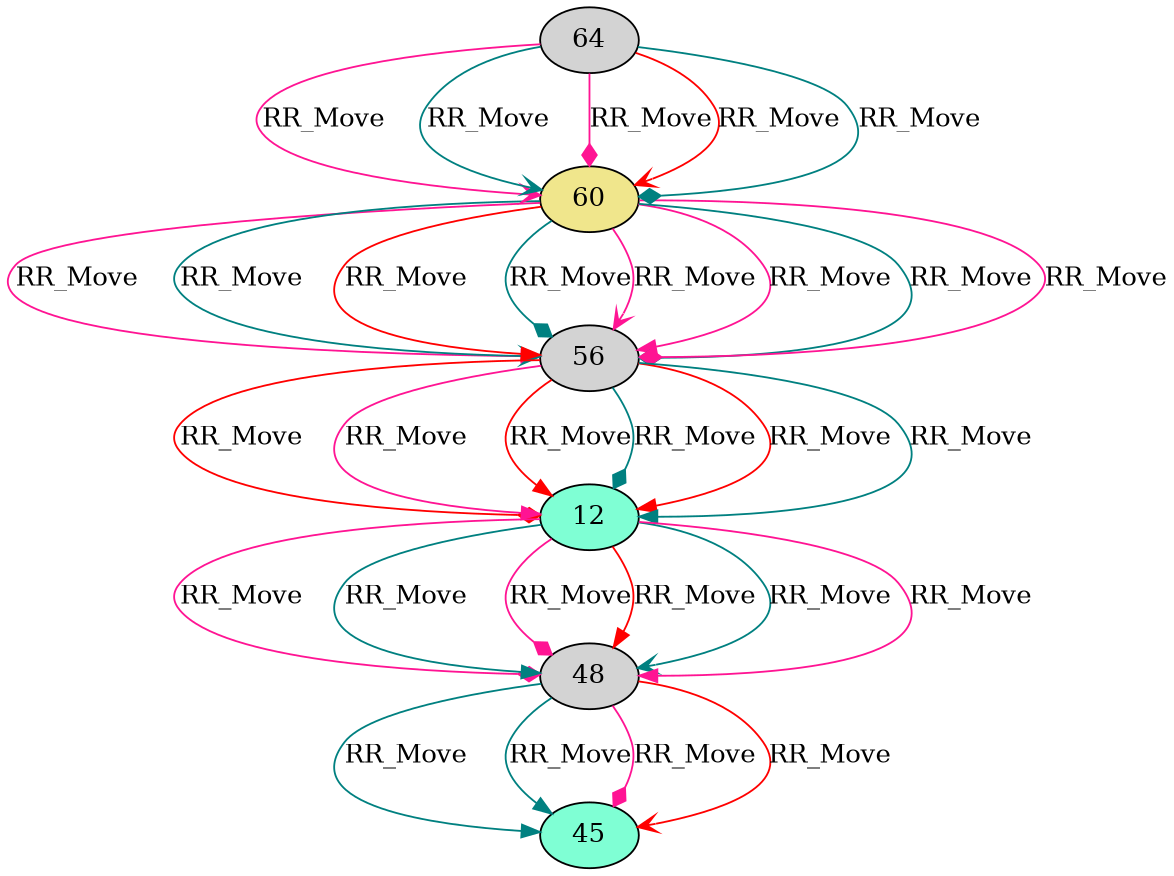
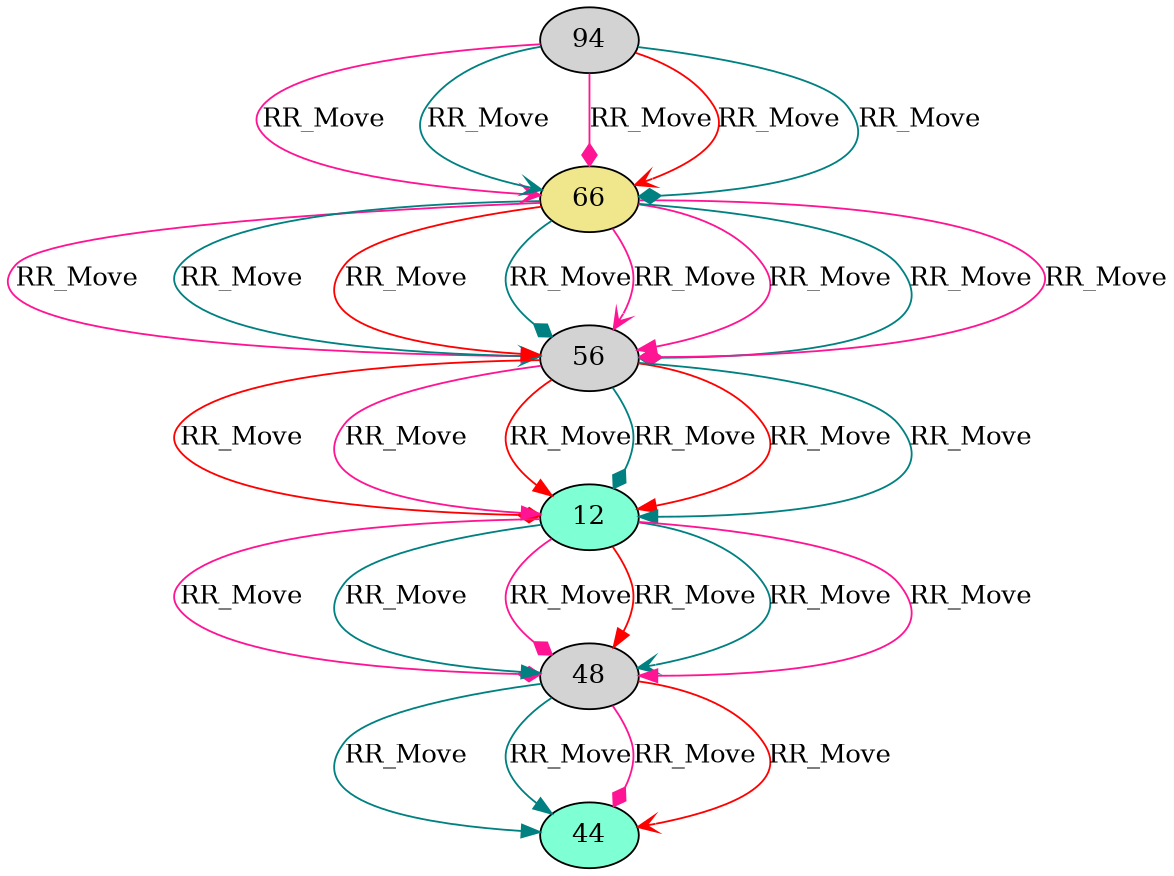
node "64": label "64" -> "94"
node "60": label "60" -> "66"
node "45": label "45" -> "44"
